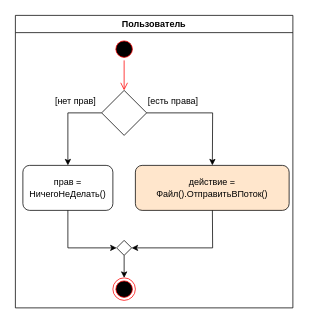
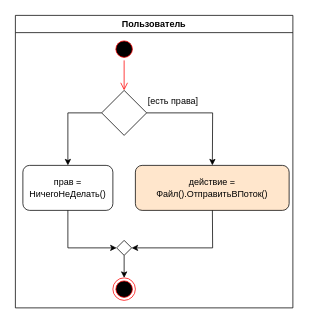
node "[нет прав]": removed
